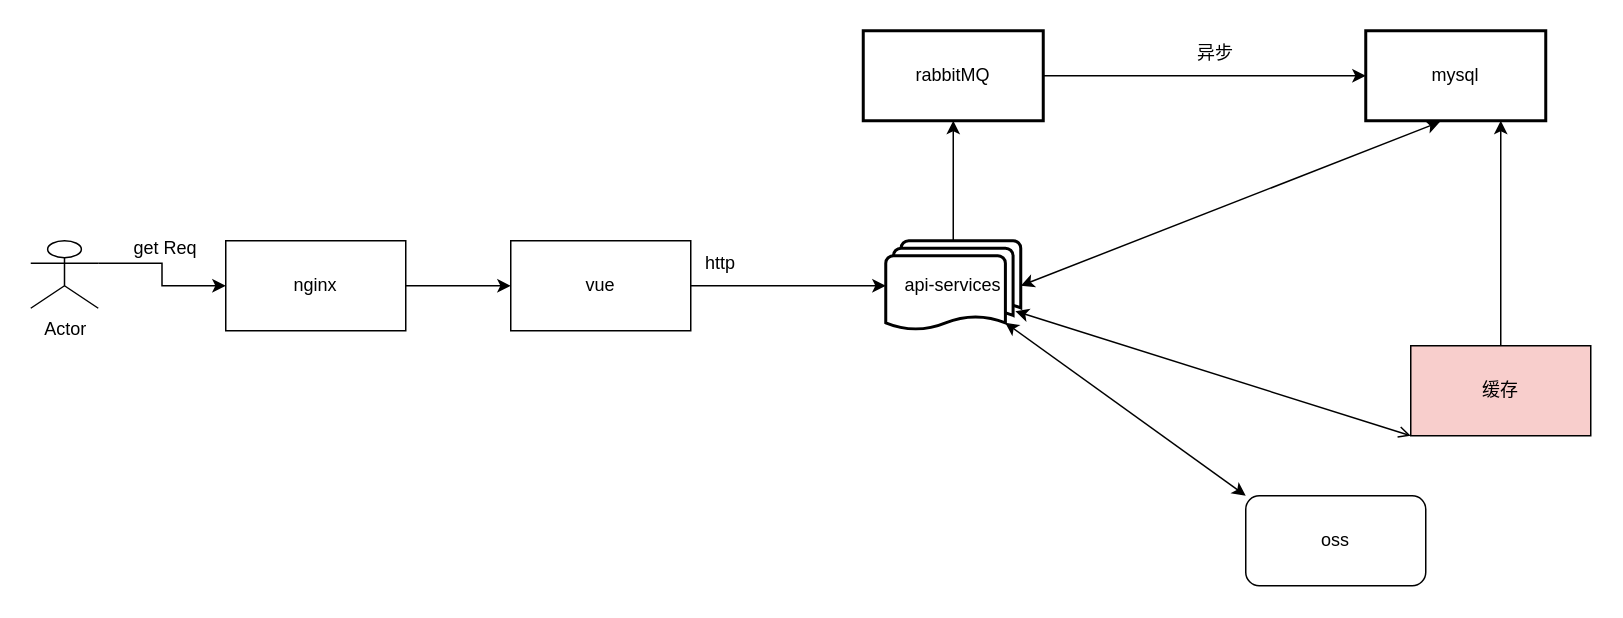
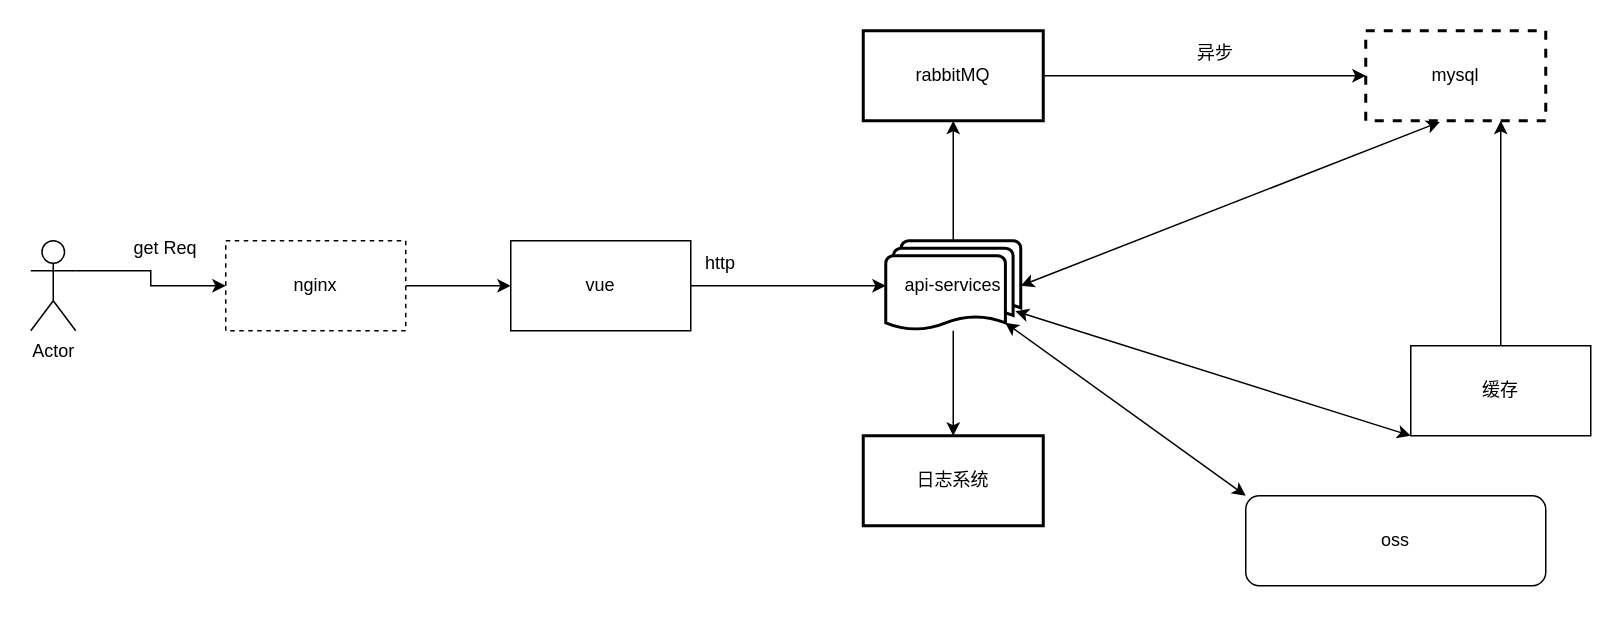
node "mysql": style solid -> dashed
node "Actor": size 68x68 -> 45x90
node "nginx": style solid -> dashed
edge "api-services" -> "日志系统": added
node "缓存": fillcolor #f8cecc -> #ffffff
edge "api-services" -- "缓存": arrowhead open -> classic
node "日志系统": added
node "oss": size 180x90 -> 300x90
